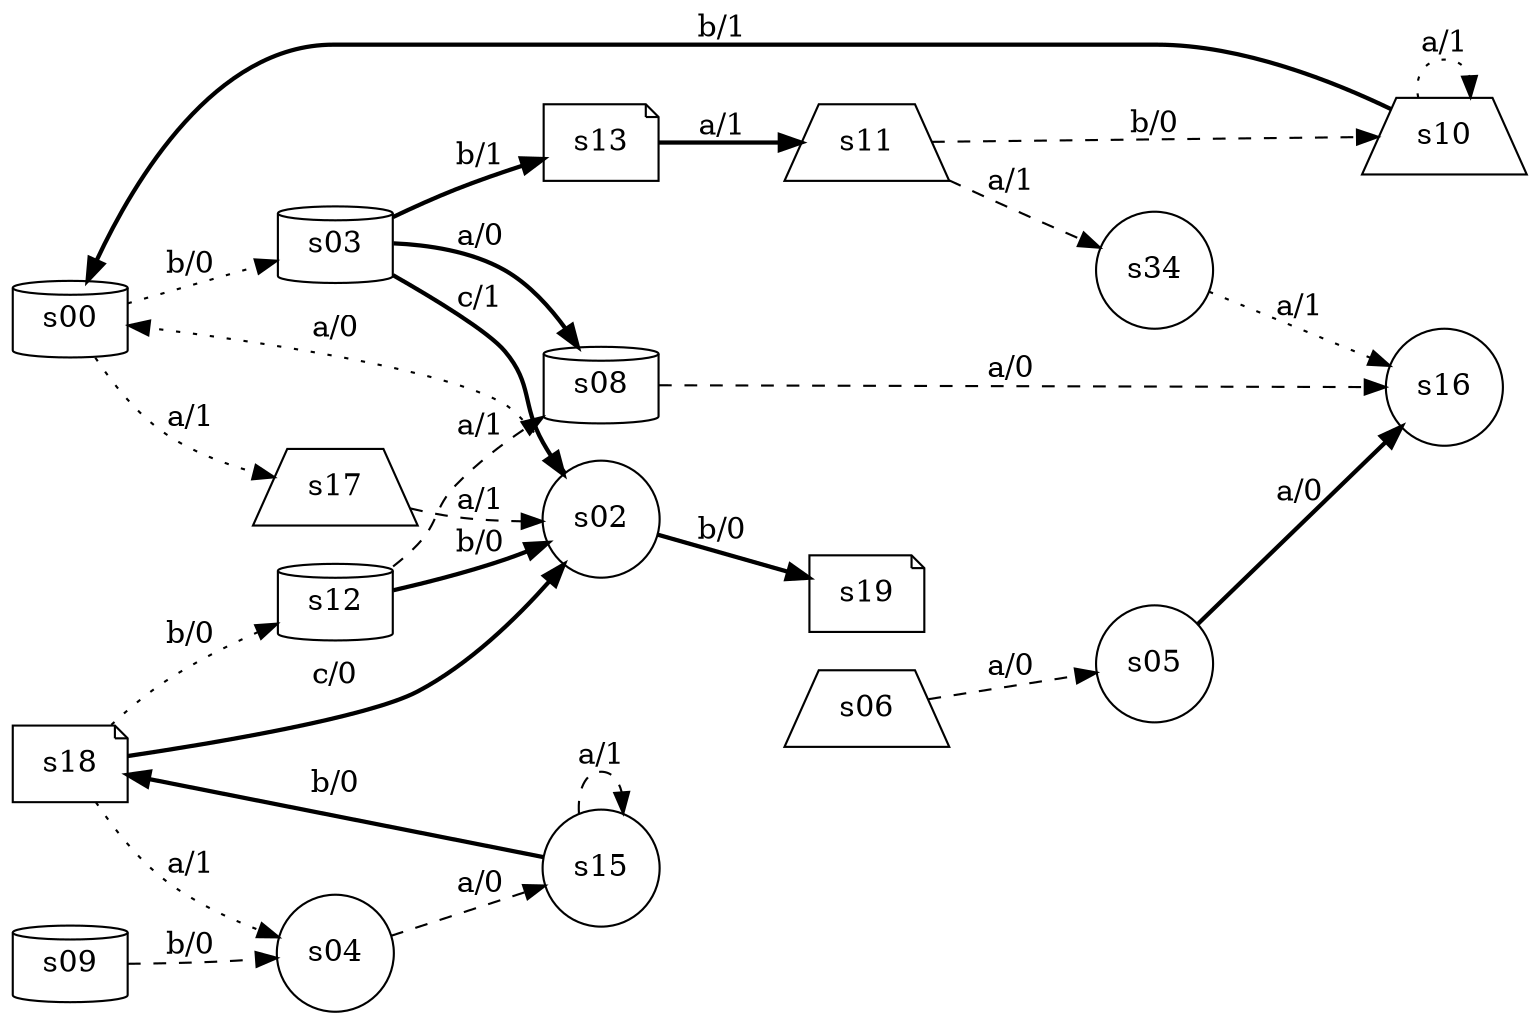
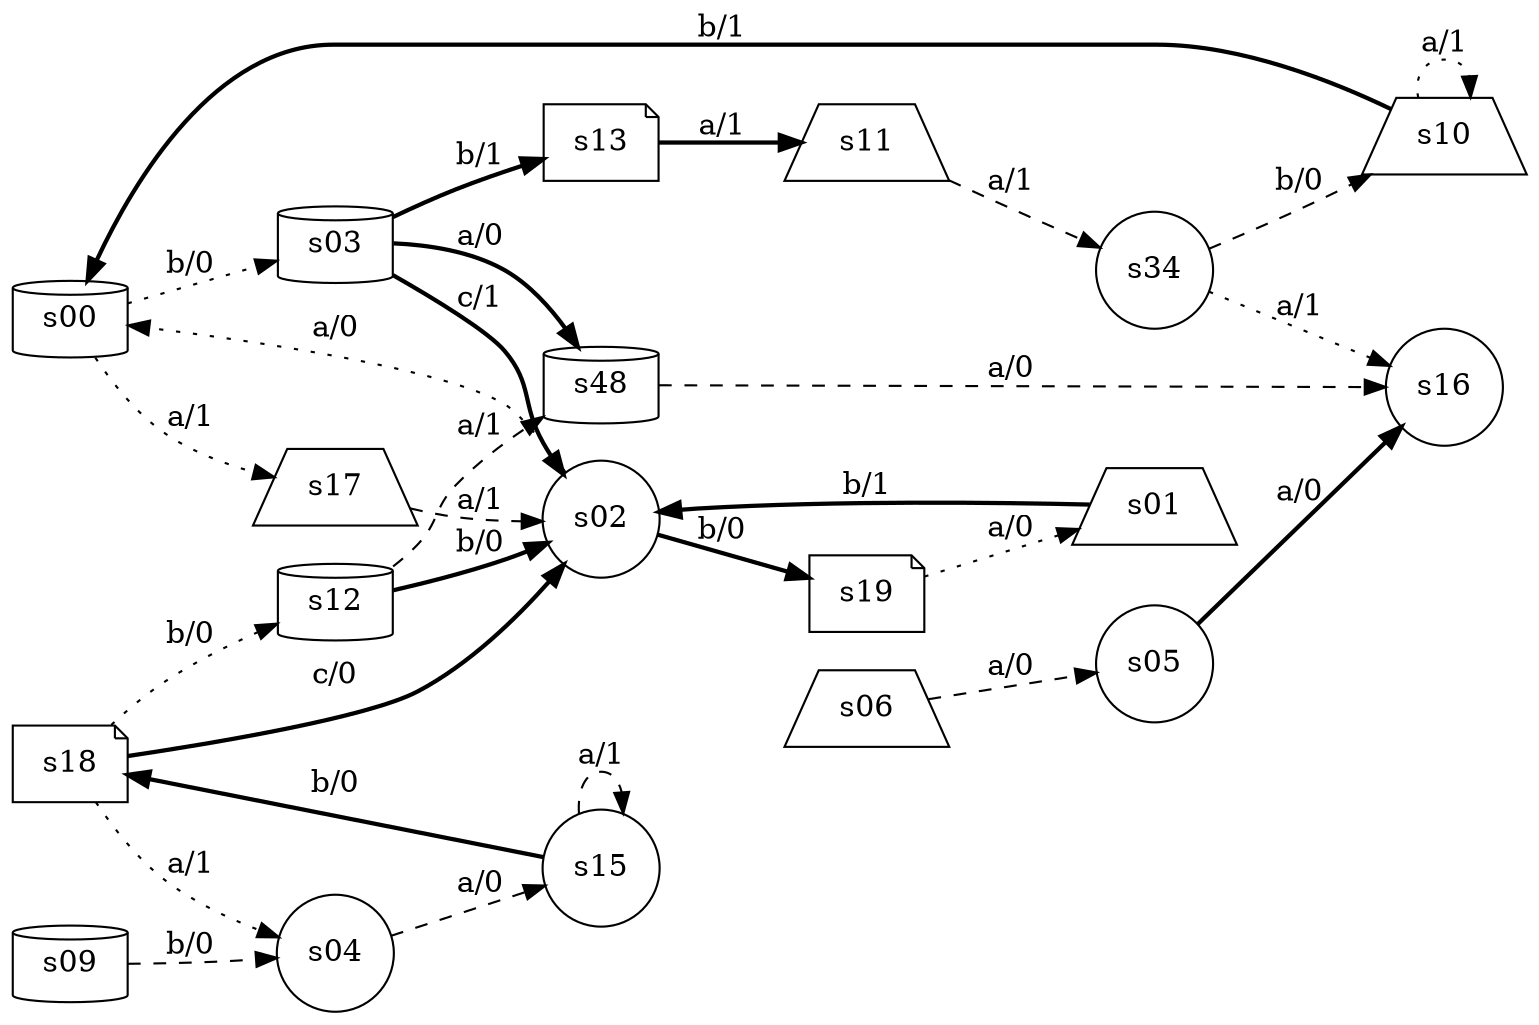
edge "s11" -> "s10": now "s34" -> "s10"
node "s08": label "s08" -> "s48"
node "s01": added
